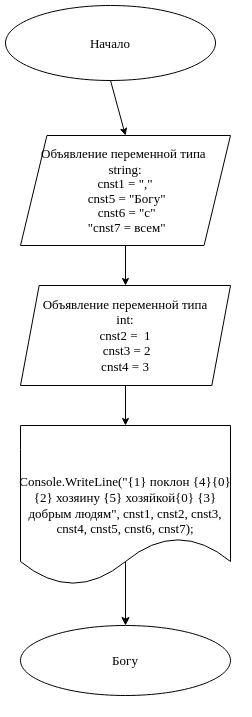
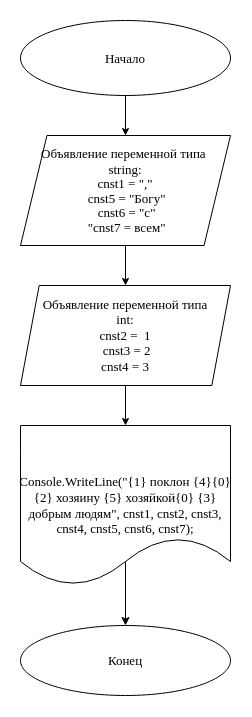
node "Начало": moved (111, 43) -> (126, 58)
node "Богу": label "Богу" -> "Конец"
